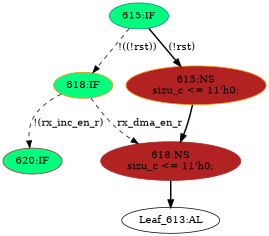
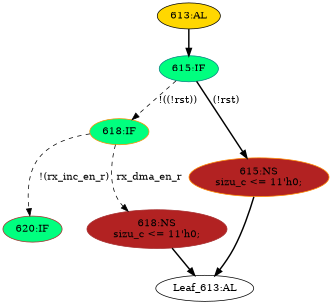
node "613:AL": added
edge "615:NS sizu_c <= 11'h0;" -> "618:NS sizu_c <= 11'h0;": now "615:NS sizu_c <= 11'h0;" -> "Leaf_613:AL"
